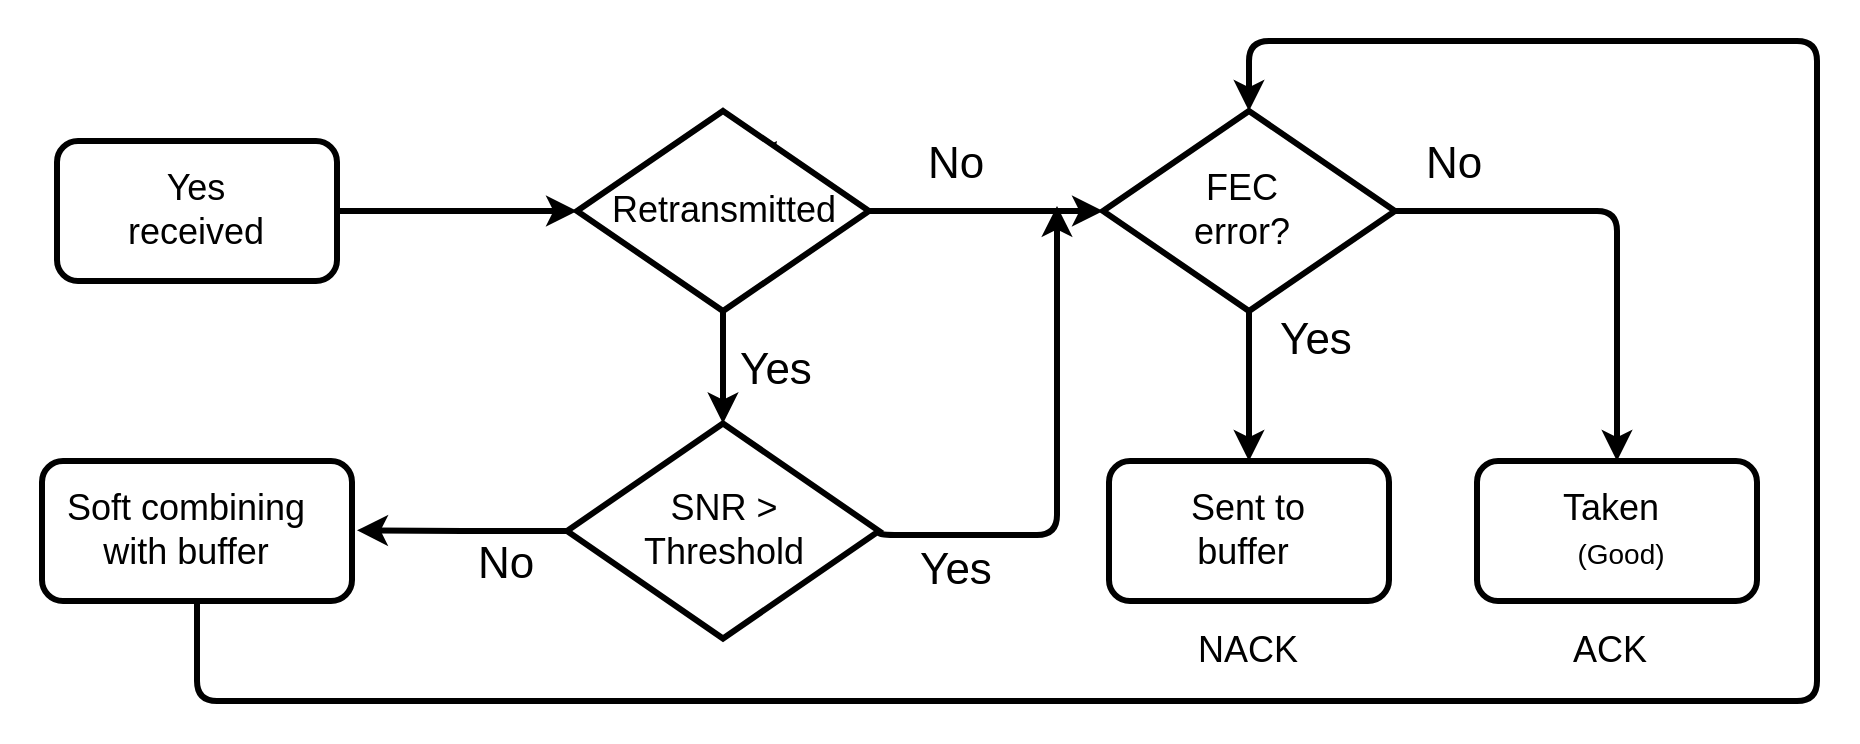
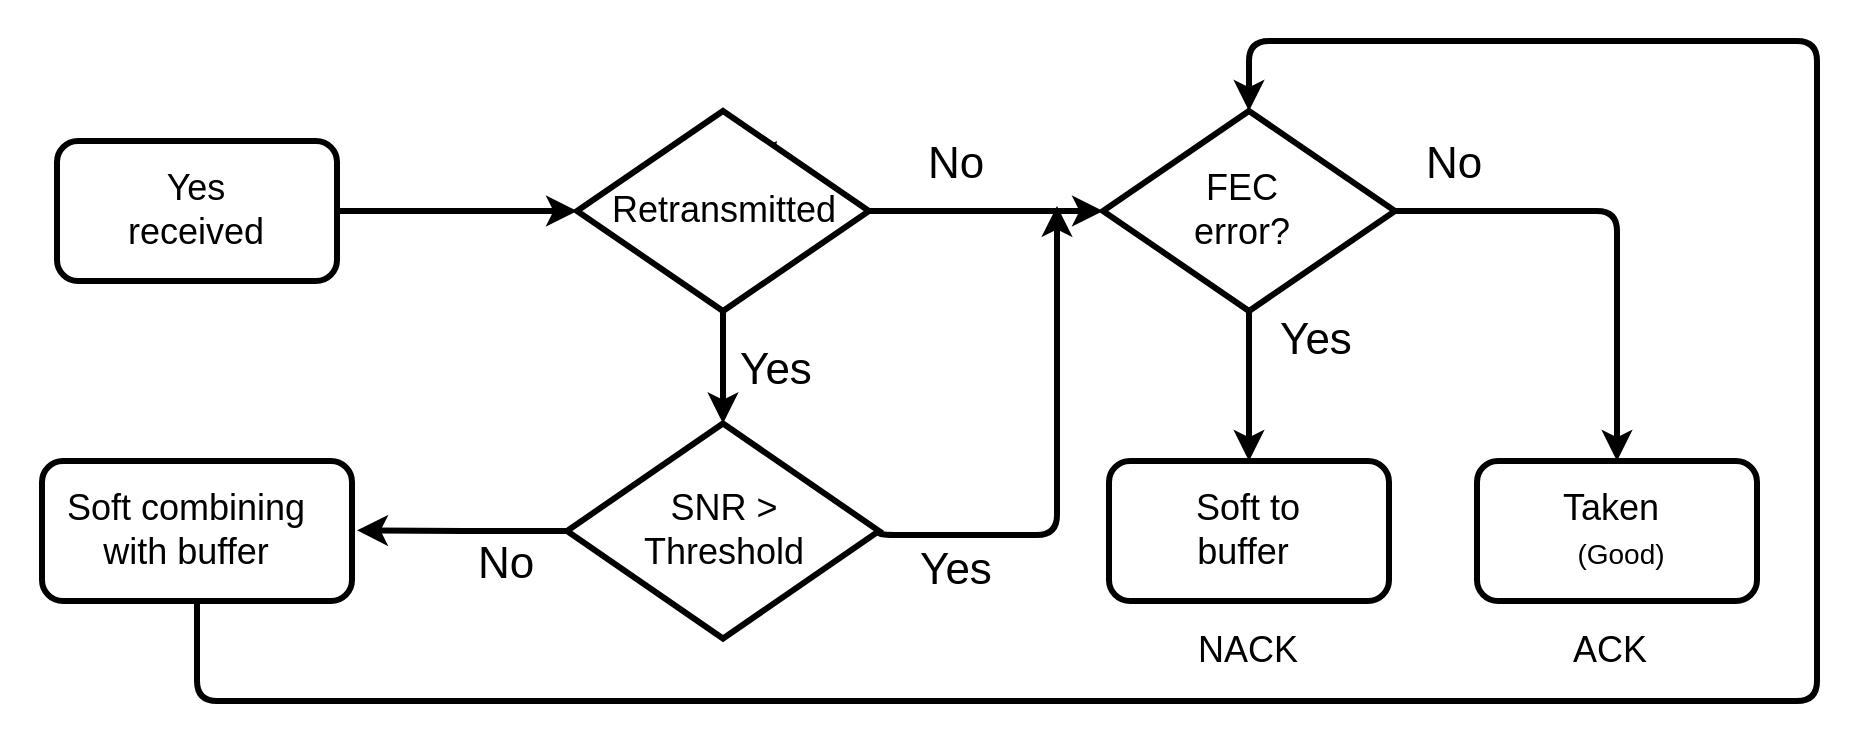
node "Sent to buffer": label "Sent to buffer" -> "Soft to buffer"
